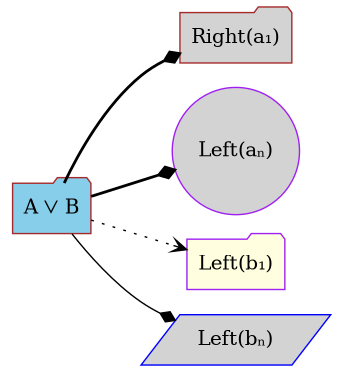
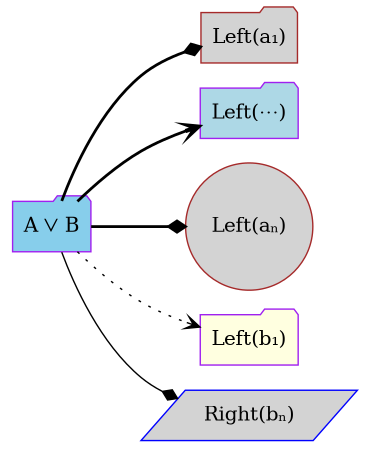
node "Right(a₁)": label "Right(a₁)" -> "Left(a₁)"
node "Left(⋯)": added
node "Left(aₙ)": color purple -> brown
node "A ⋁ B": color brown -> purple
node "Left(bₙ)": label "Left(bₙ)" -> "Right(bₙ)"
